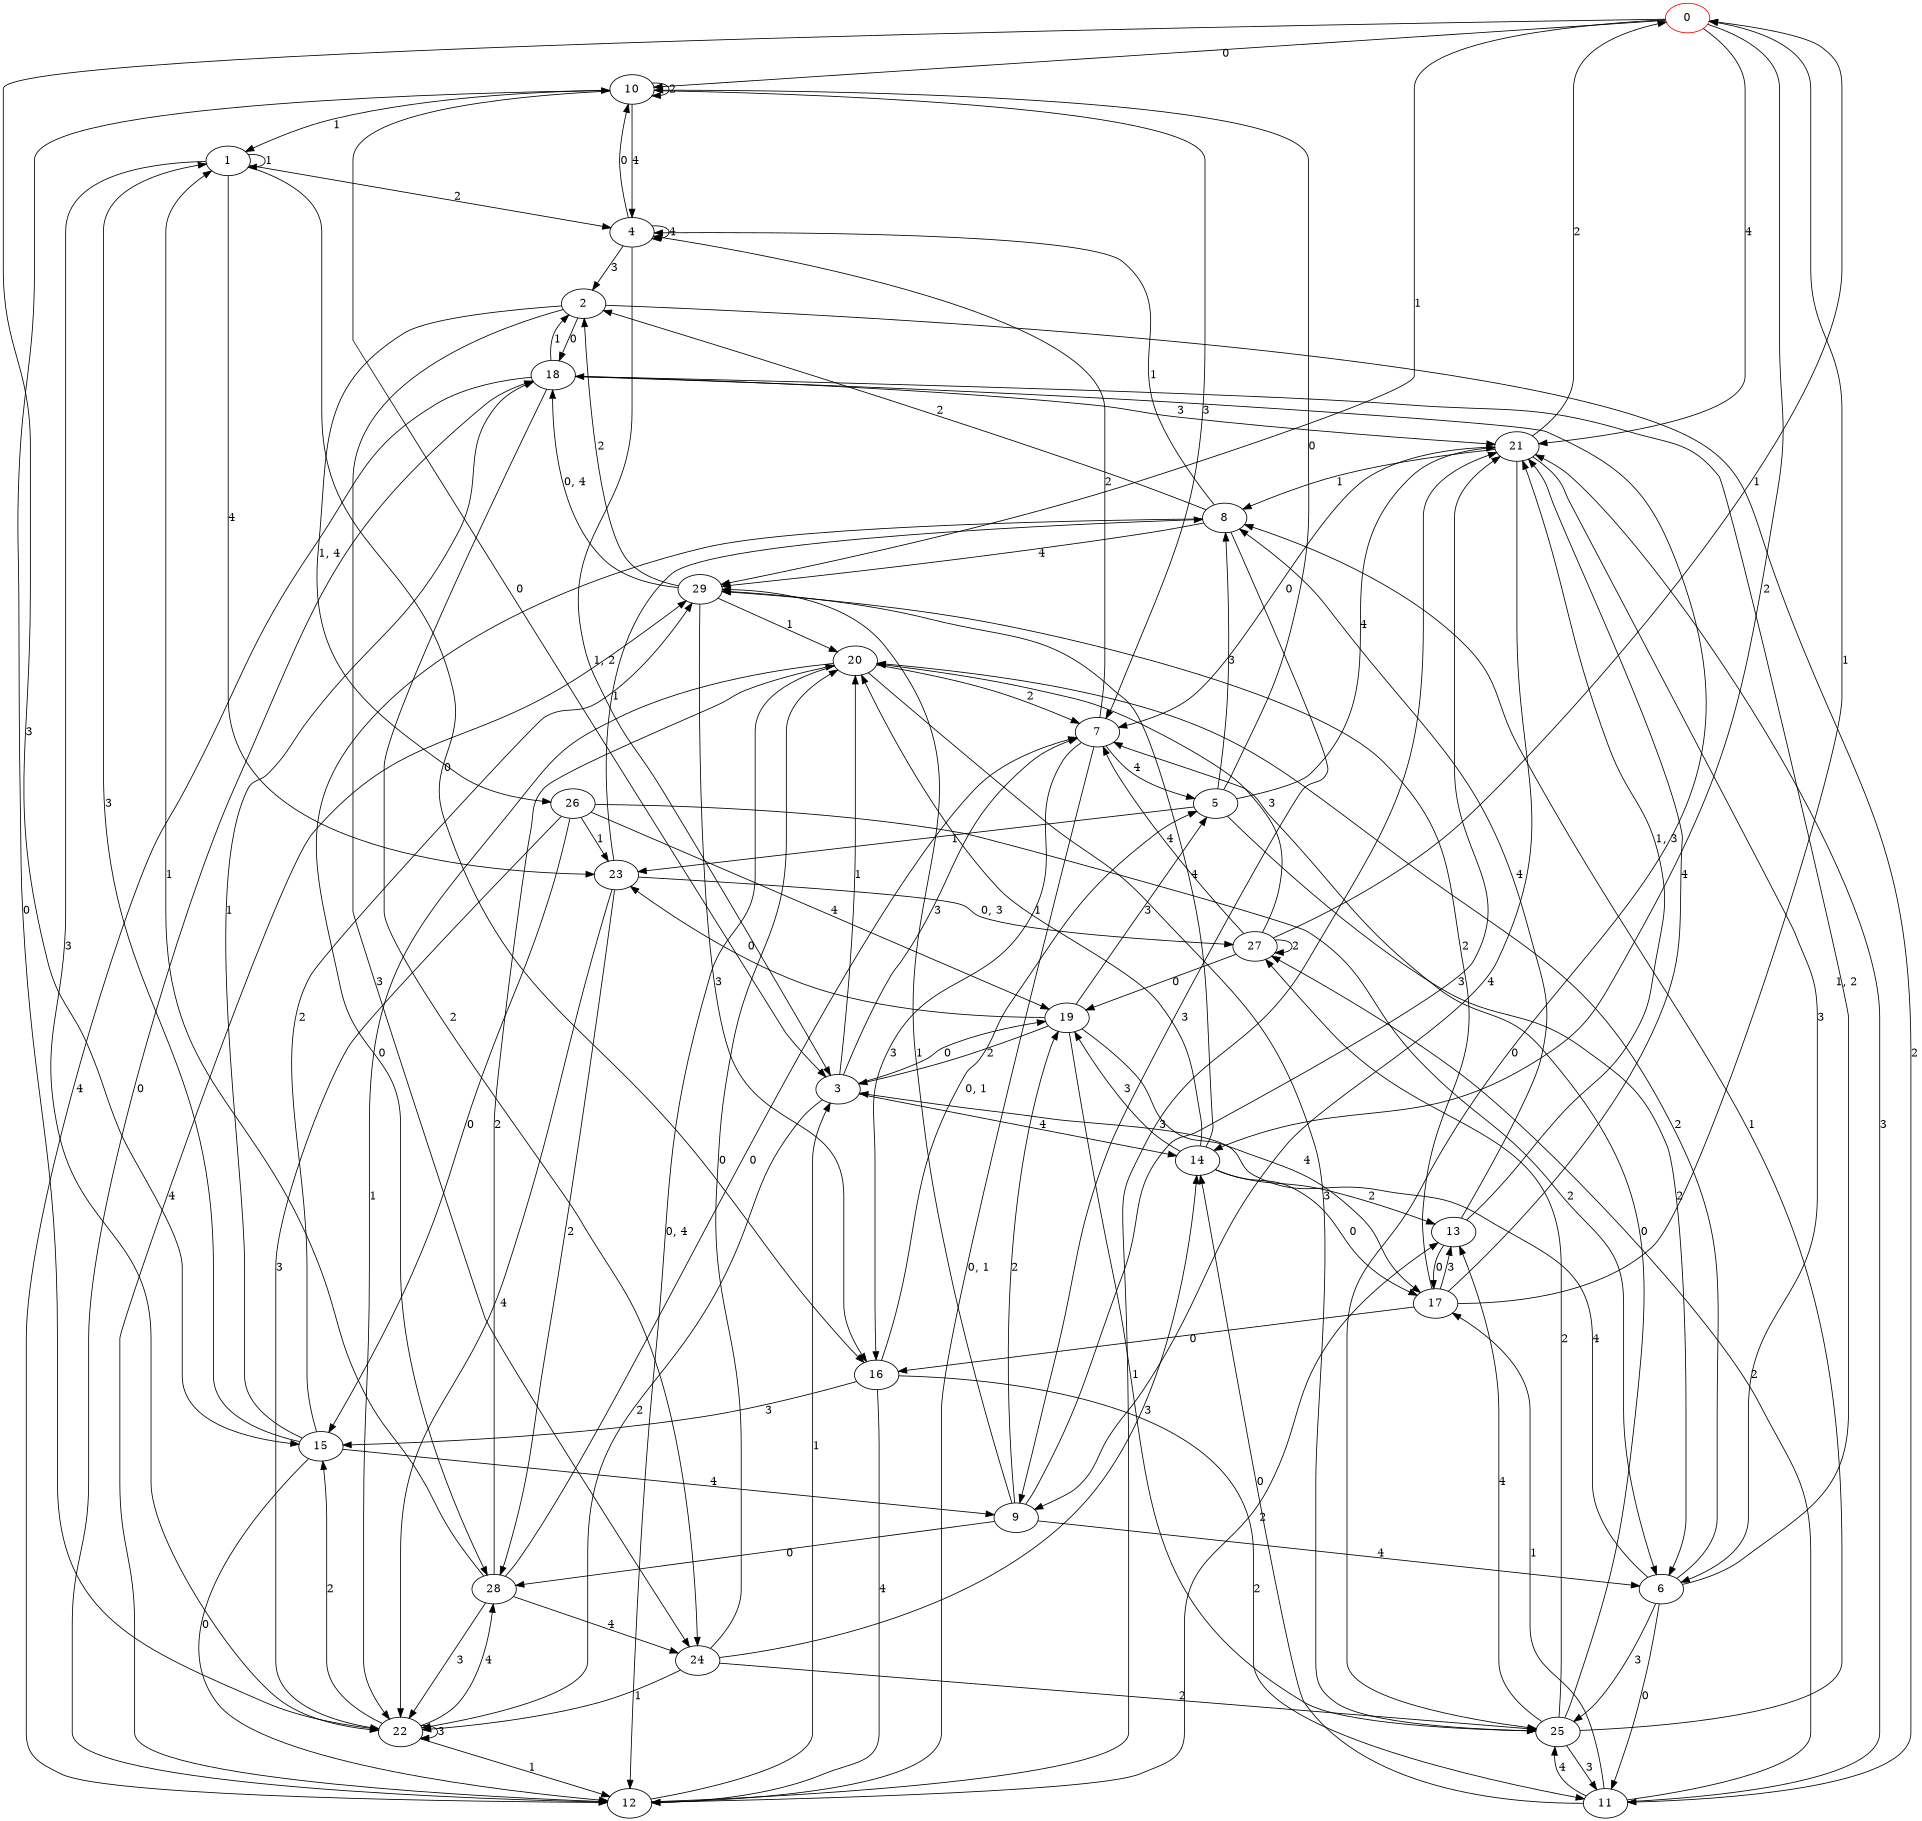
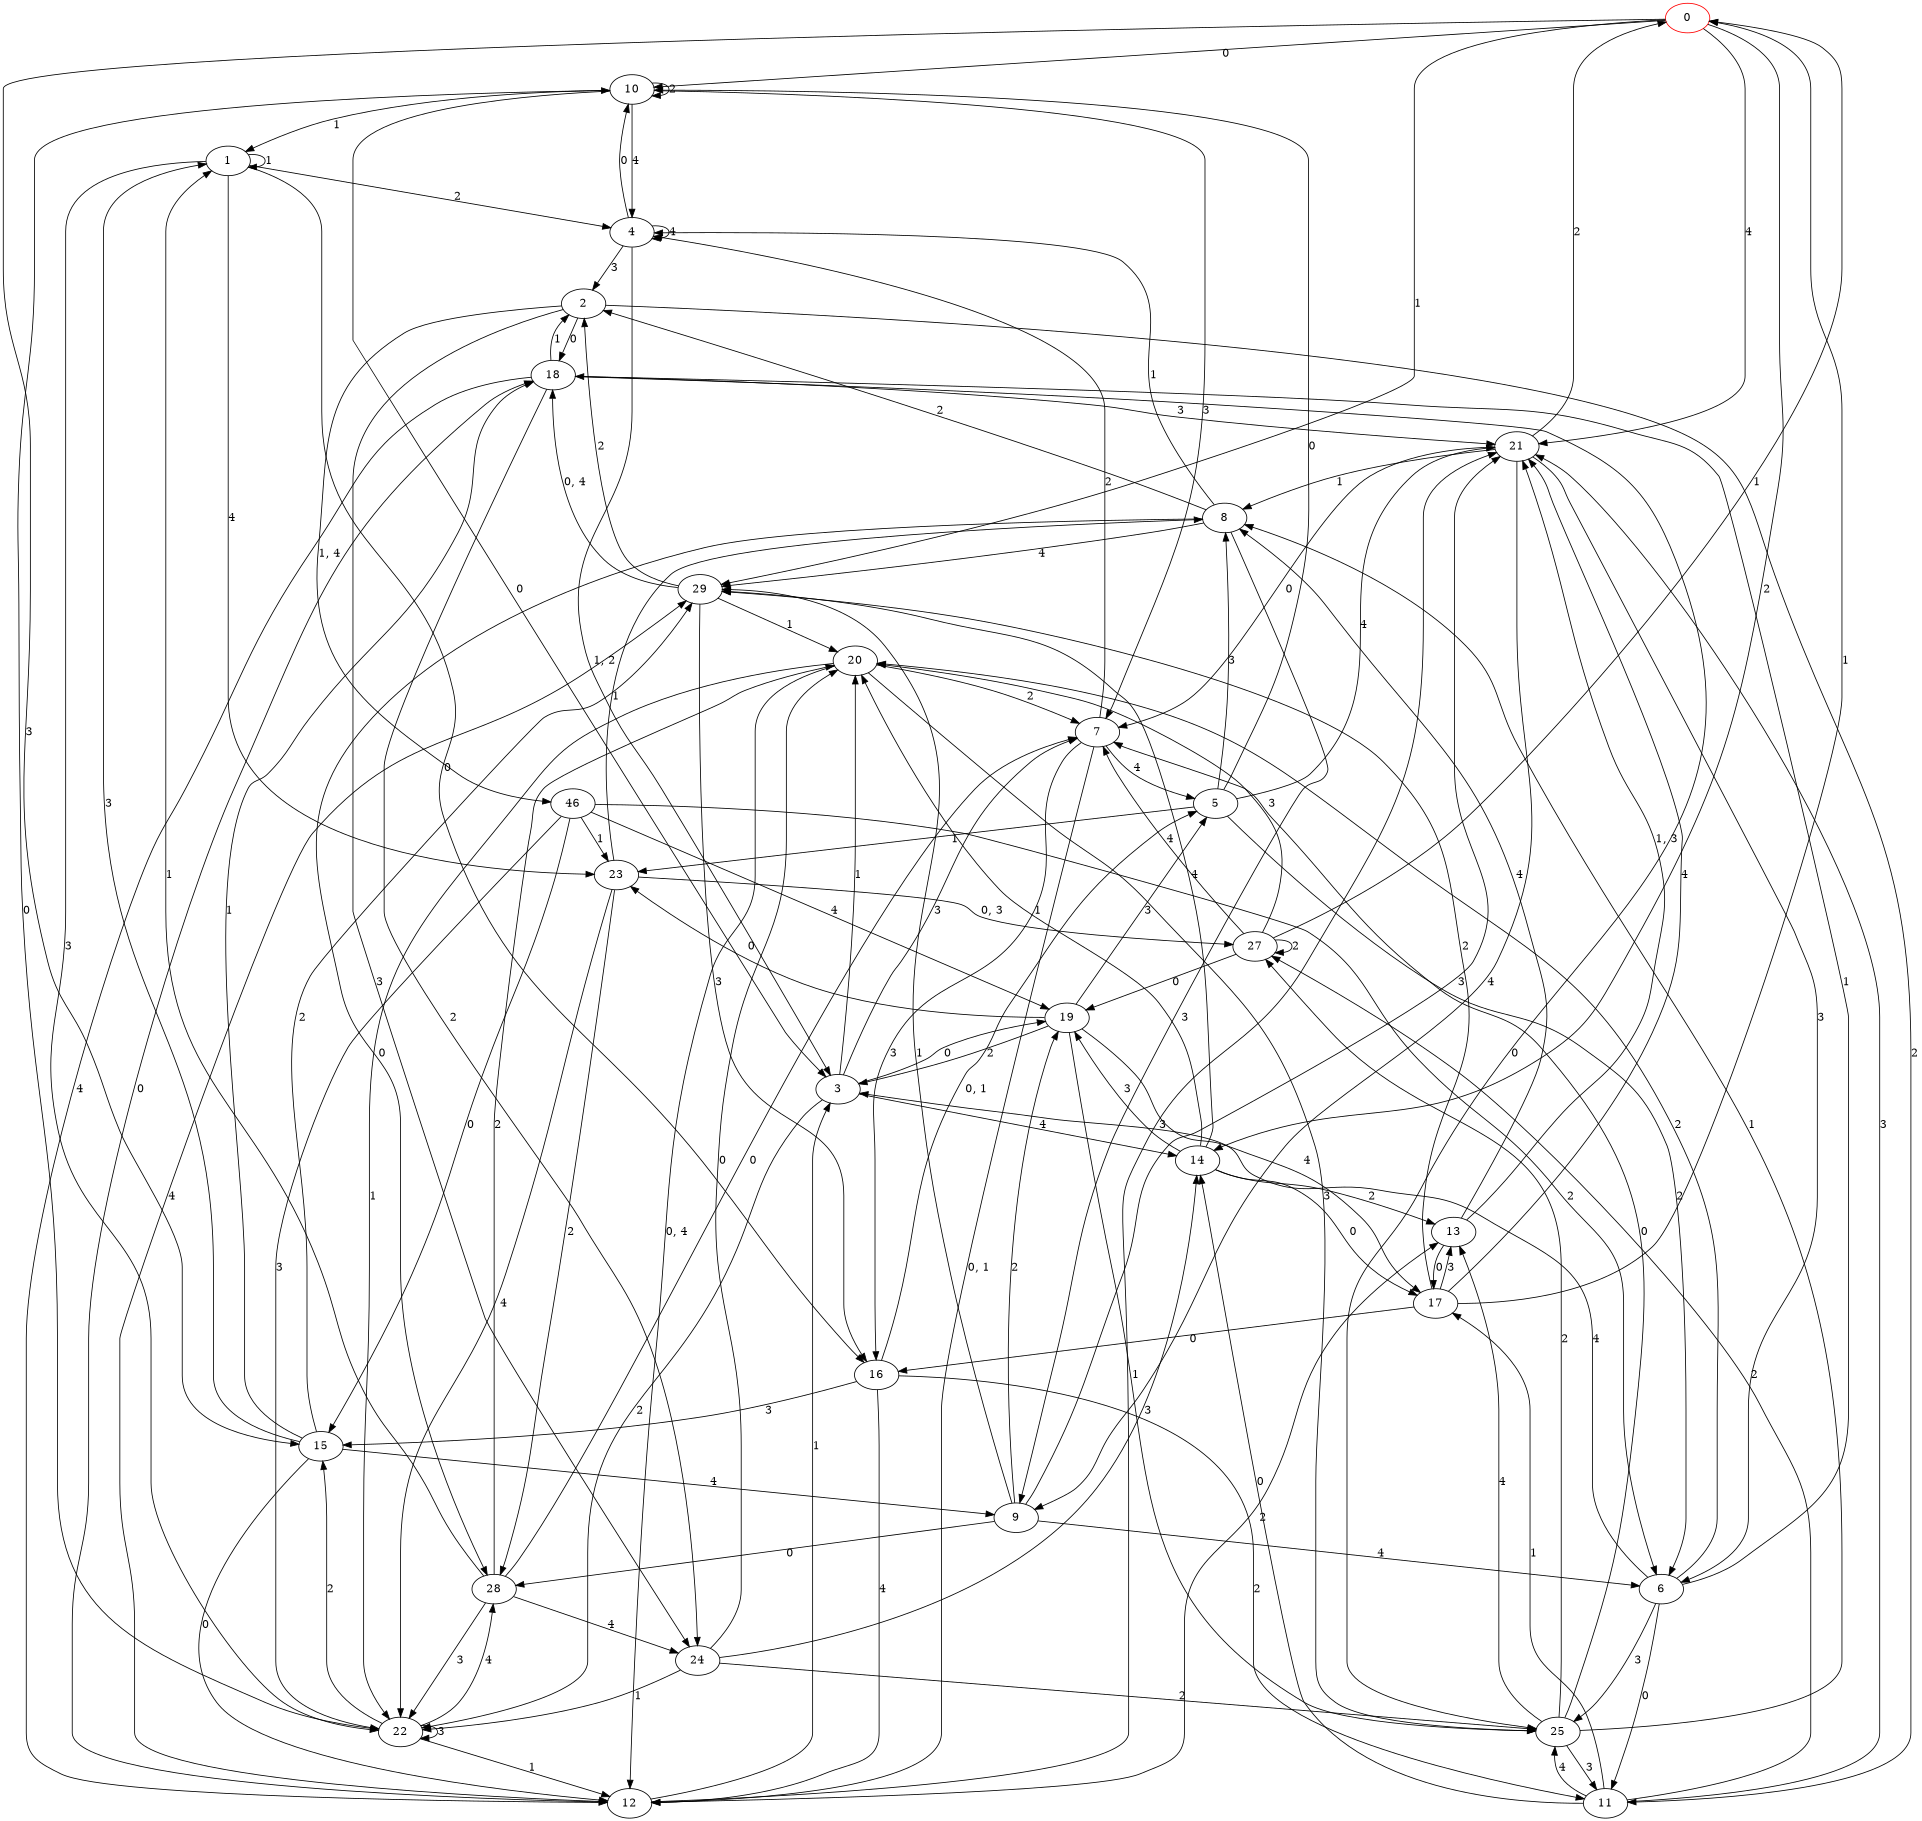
node "26": label "26" -> "46"
edge "6" -> "18": label "1, 2" -> "1"
